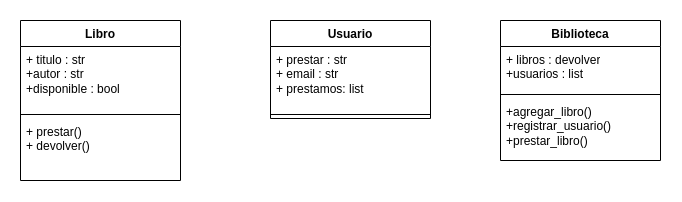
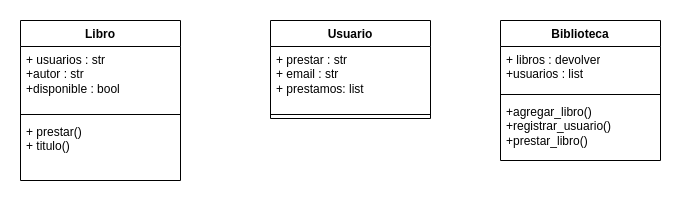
node "+ titulo : str +autor : str +disponible : bool": label "+ titulo : str +autor : str +disponible : bool" -> "+ usuarios : str +autor : str +disponible : bool"
node "+ prestar() + devolver()": label "+ prestar() + devolver()" -> "+ prestar() + titulo()"
